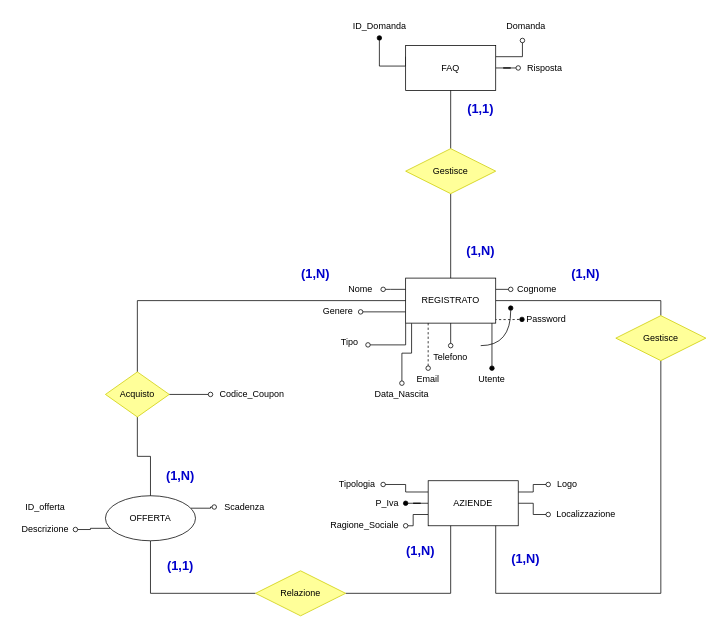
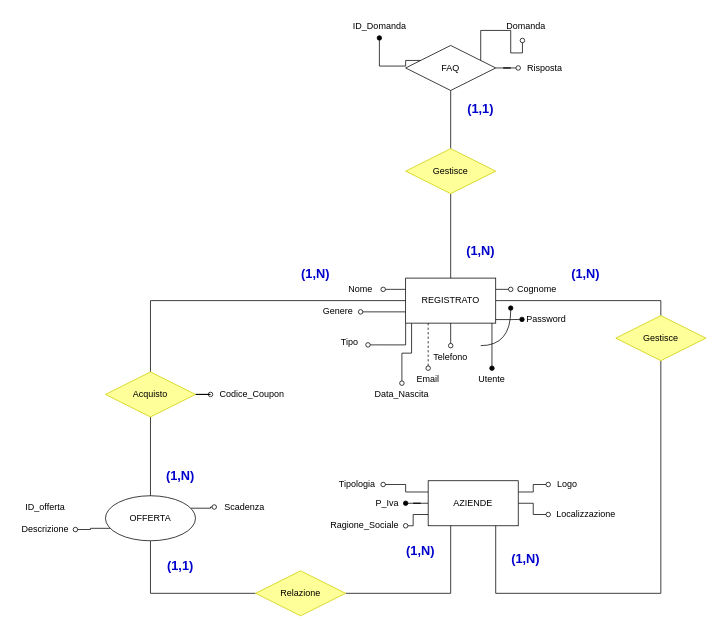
node "FAQ": shape rectangle -> diamond
edge "REGISTRATO" -> "Password": style dashed -> solid
node "Acquisto": size 64x45 -> 90x45
